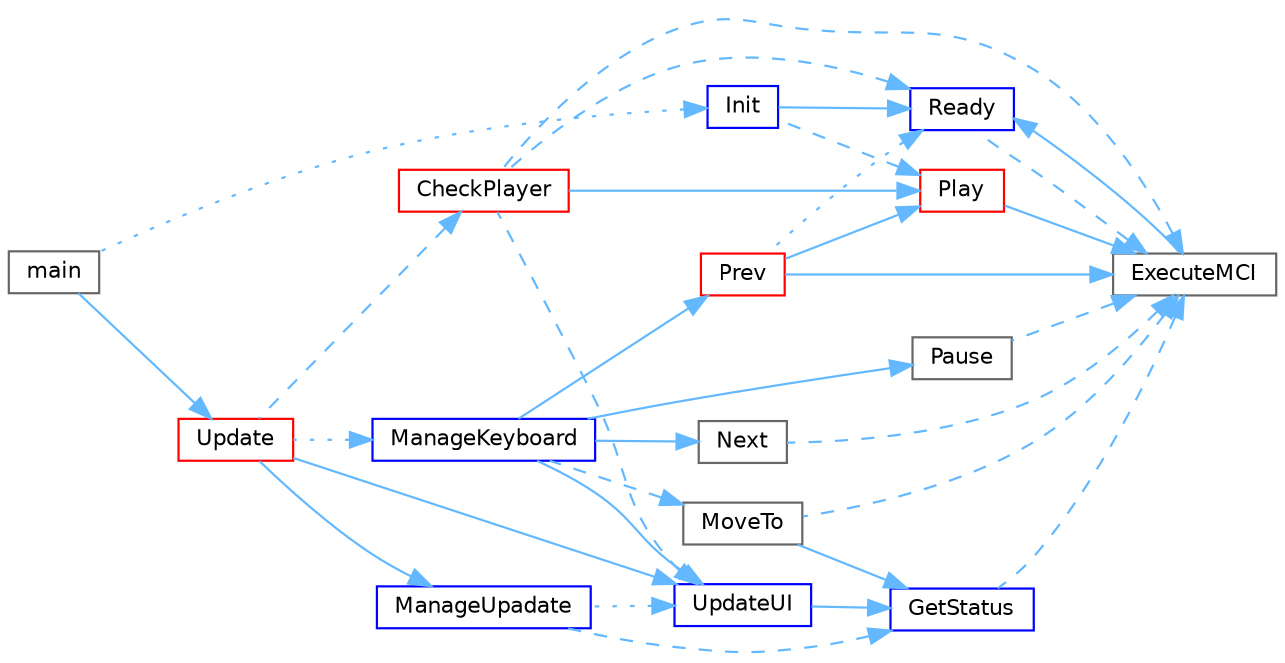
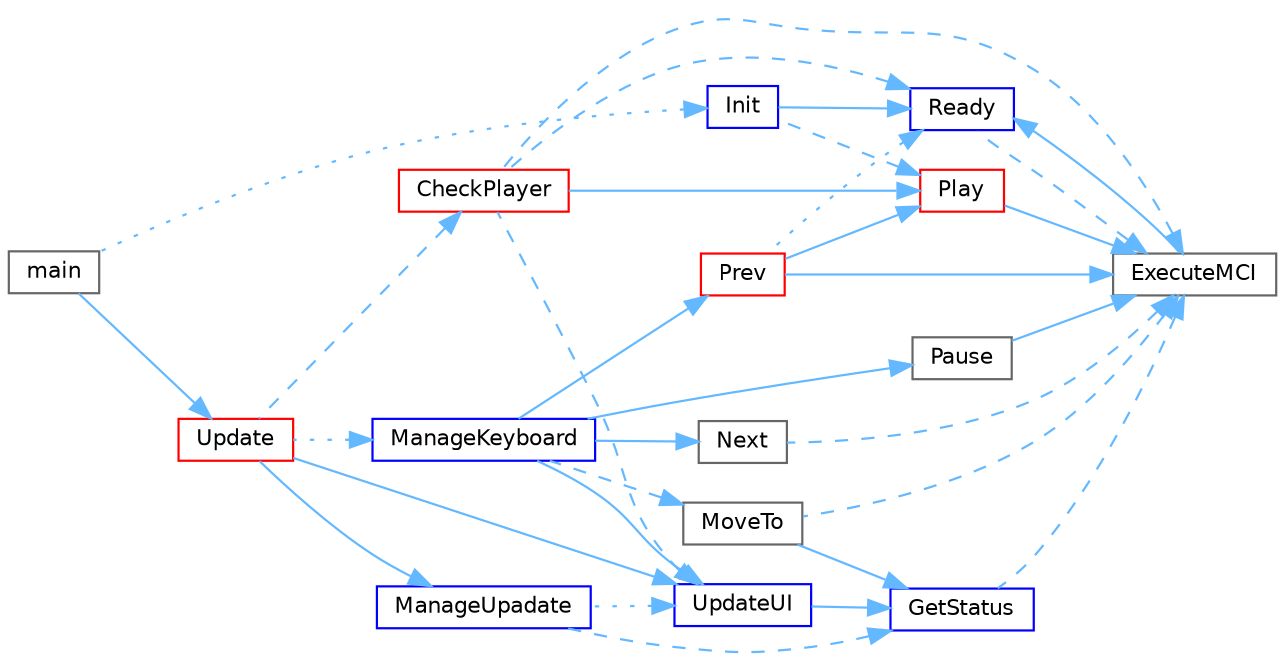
edge "Pause" -> "ExecuteMCI": style dashed -> solid
